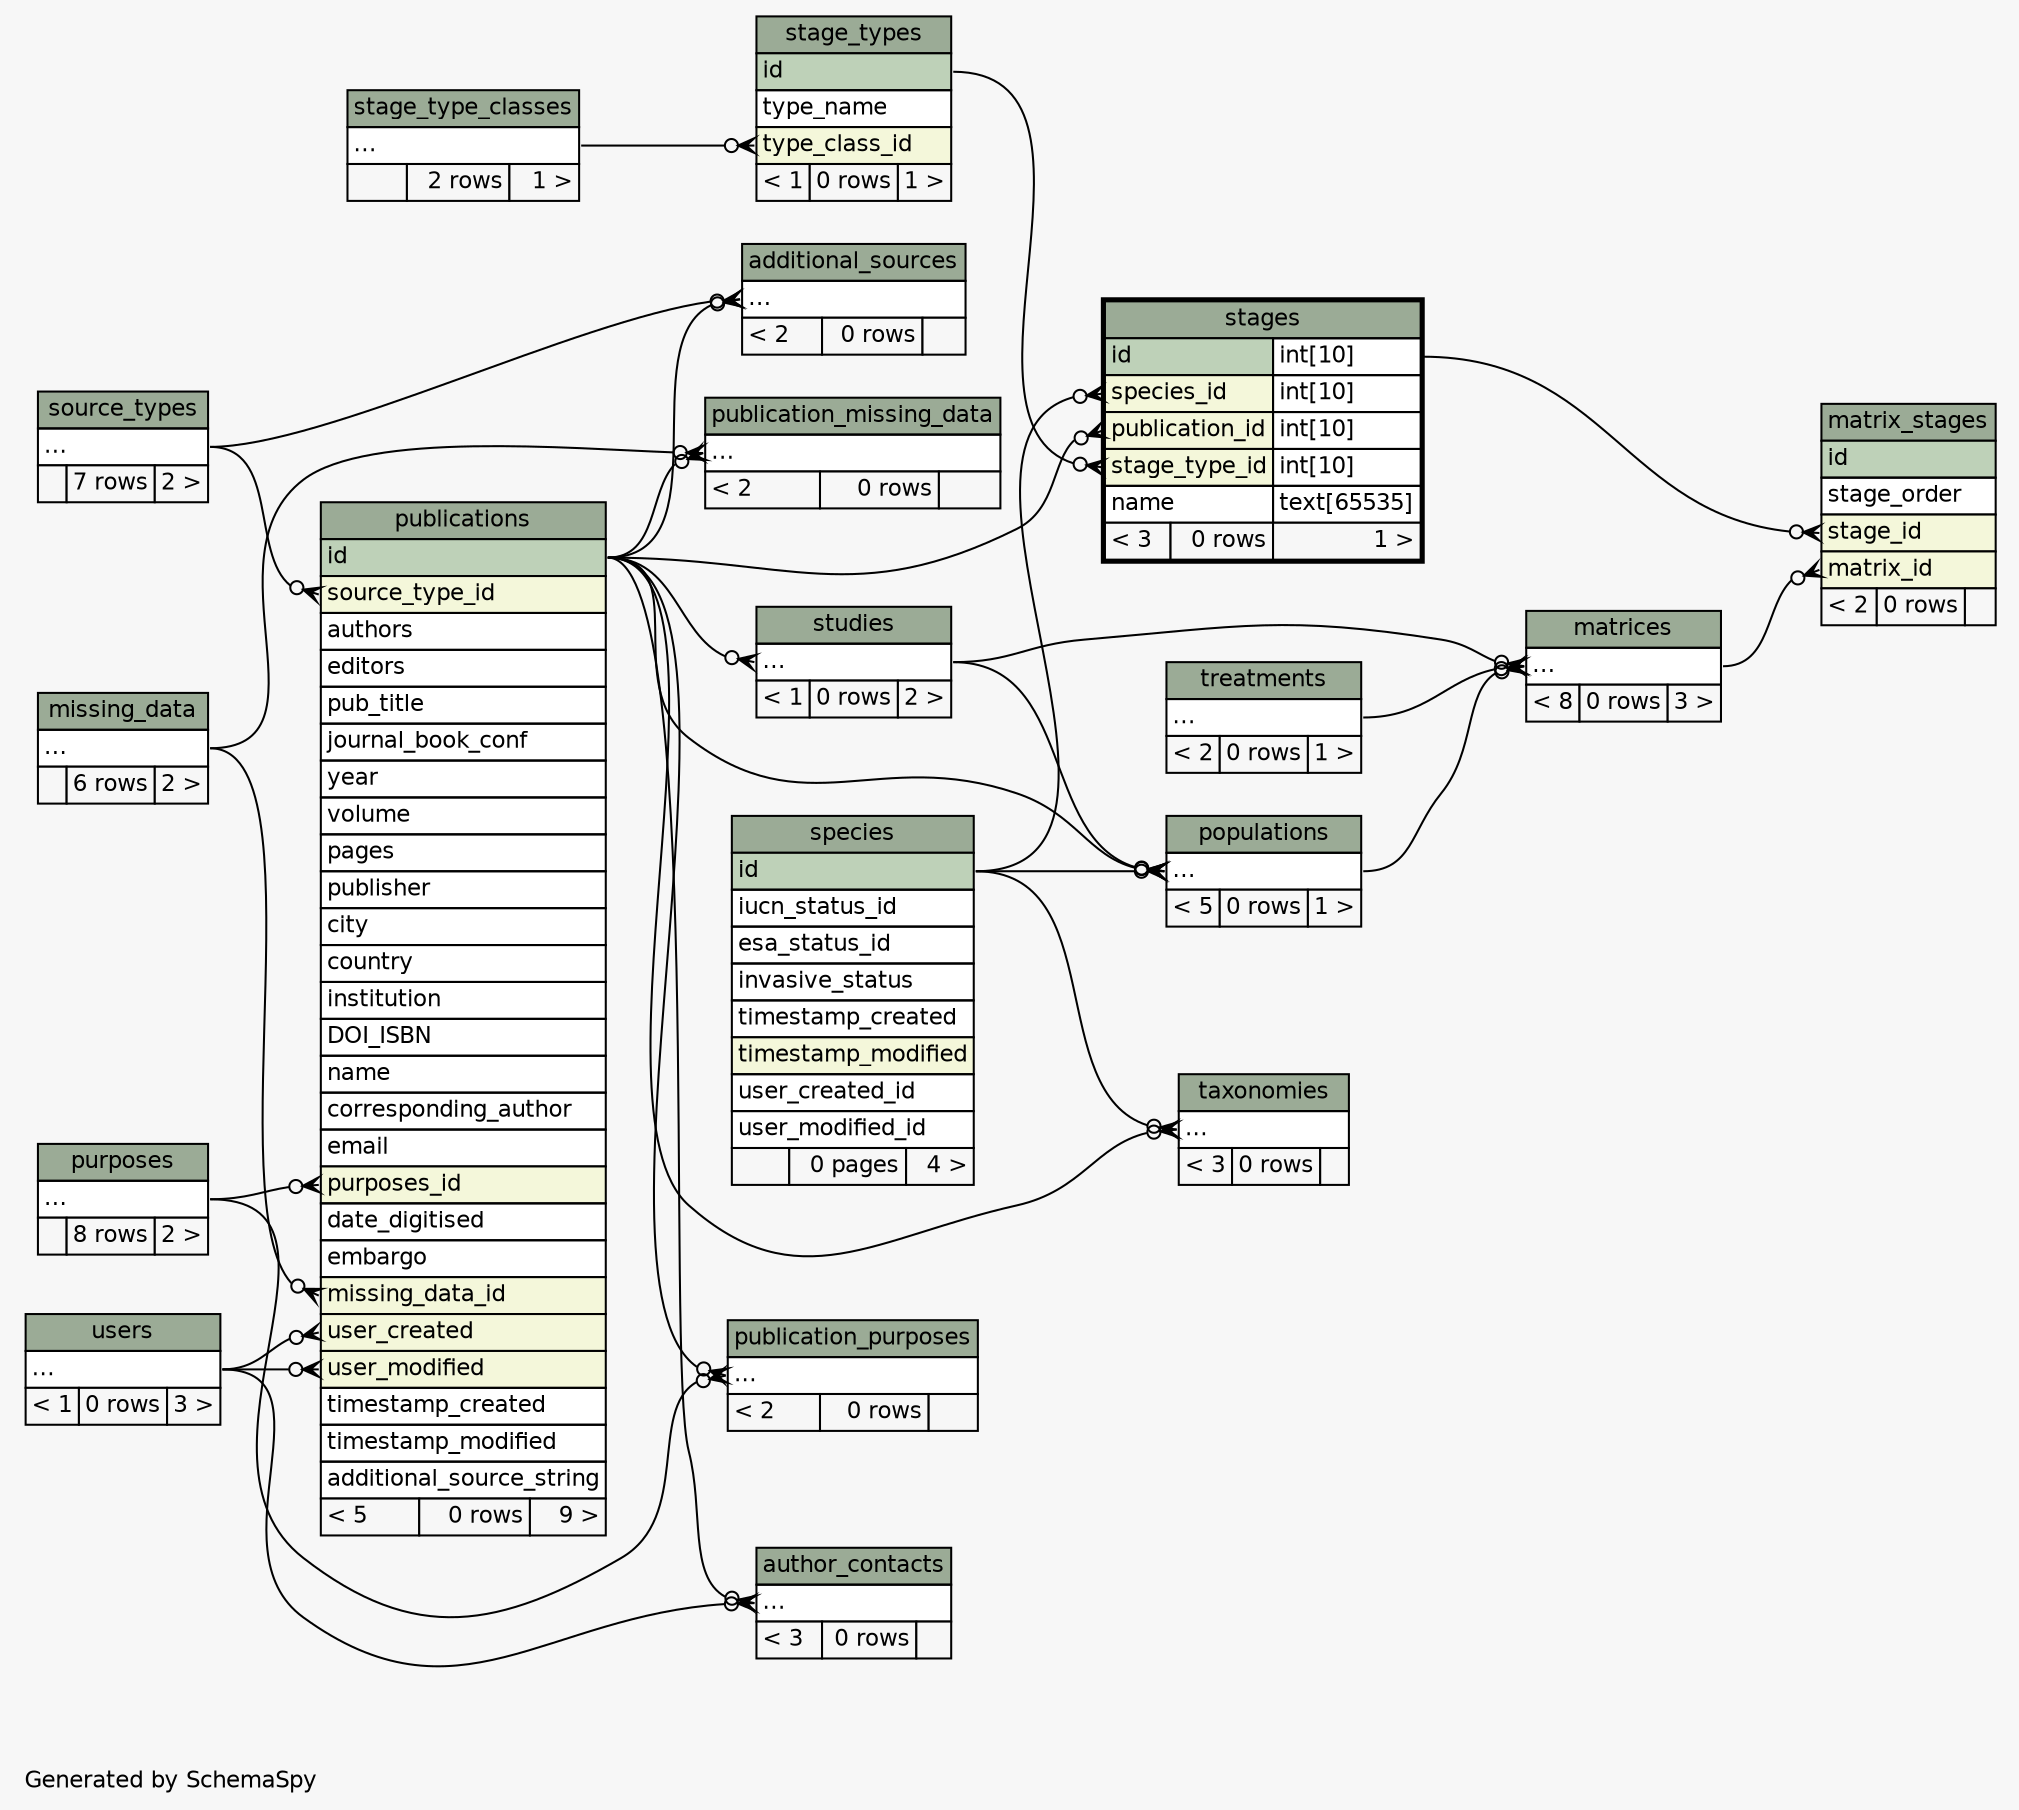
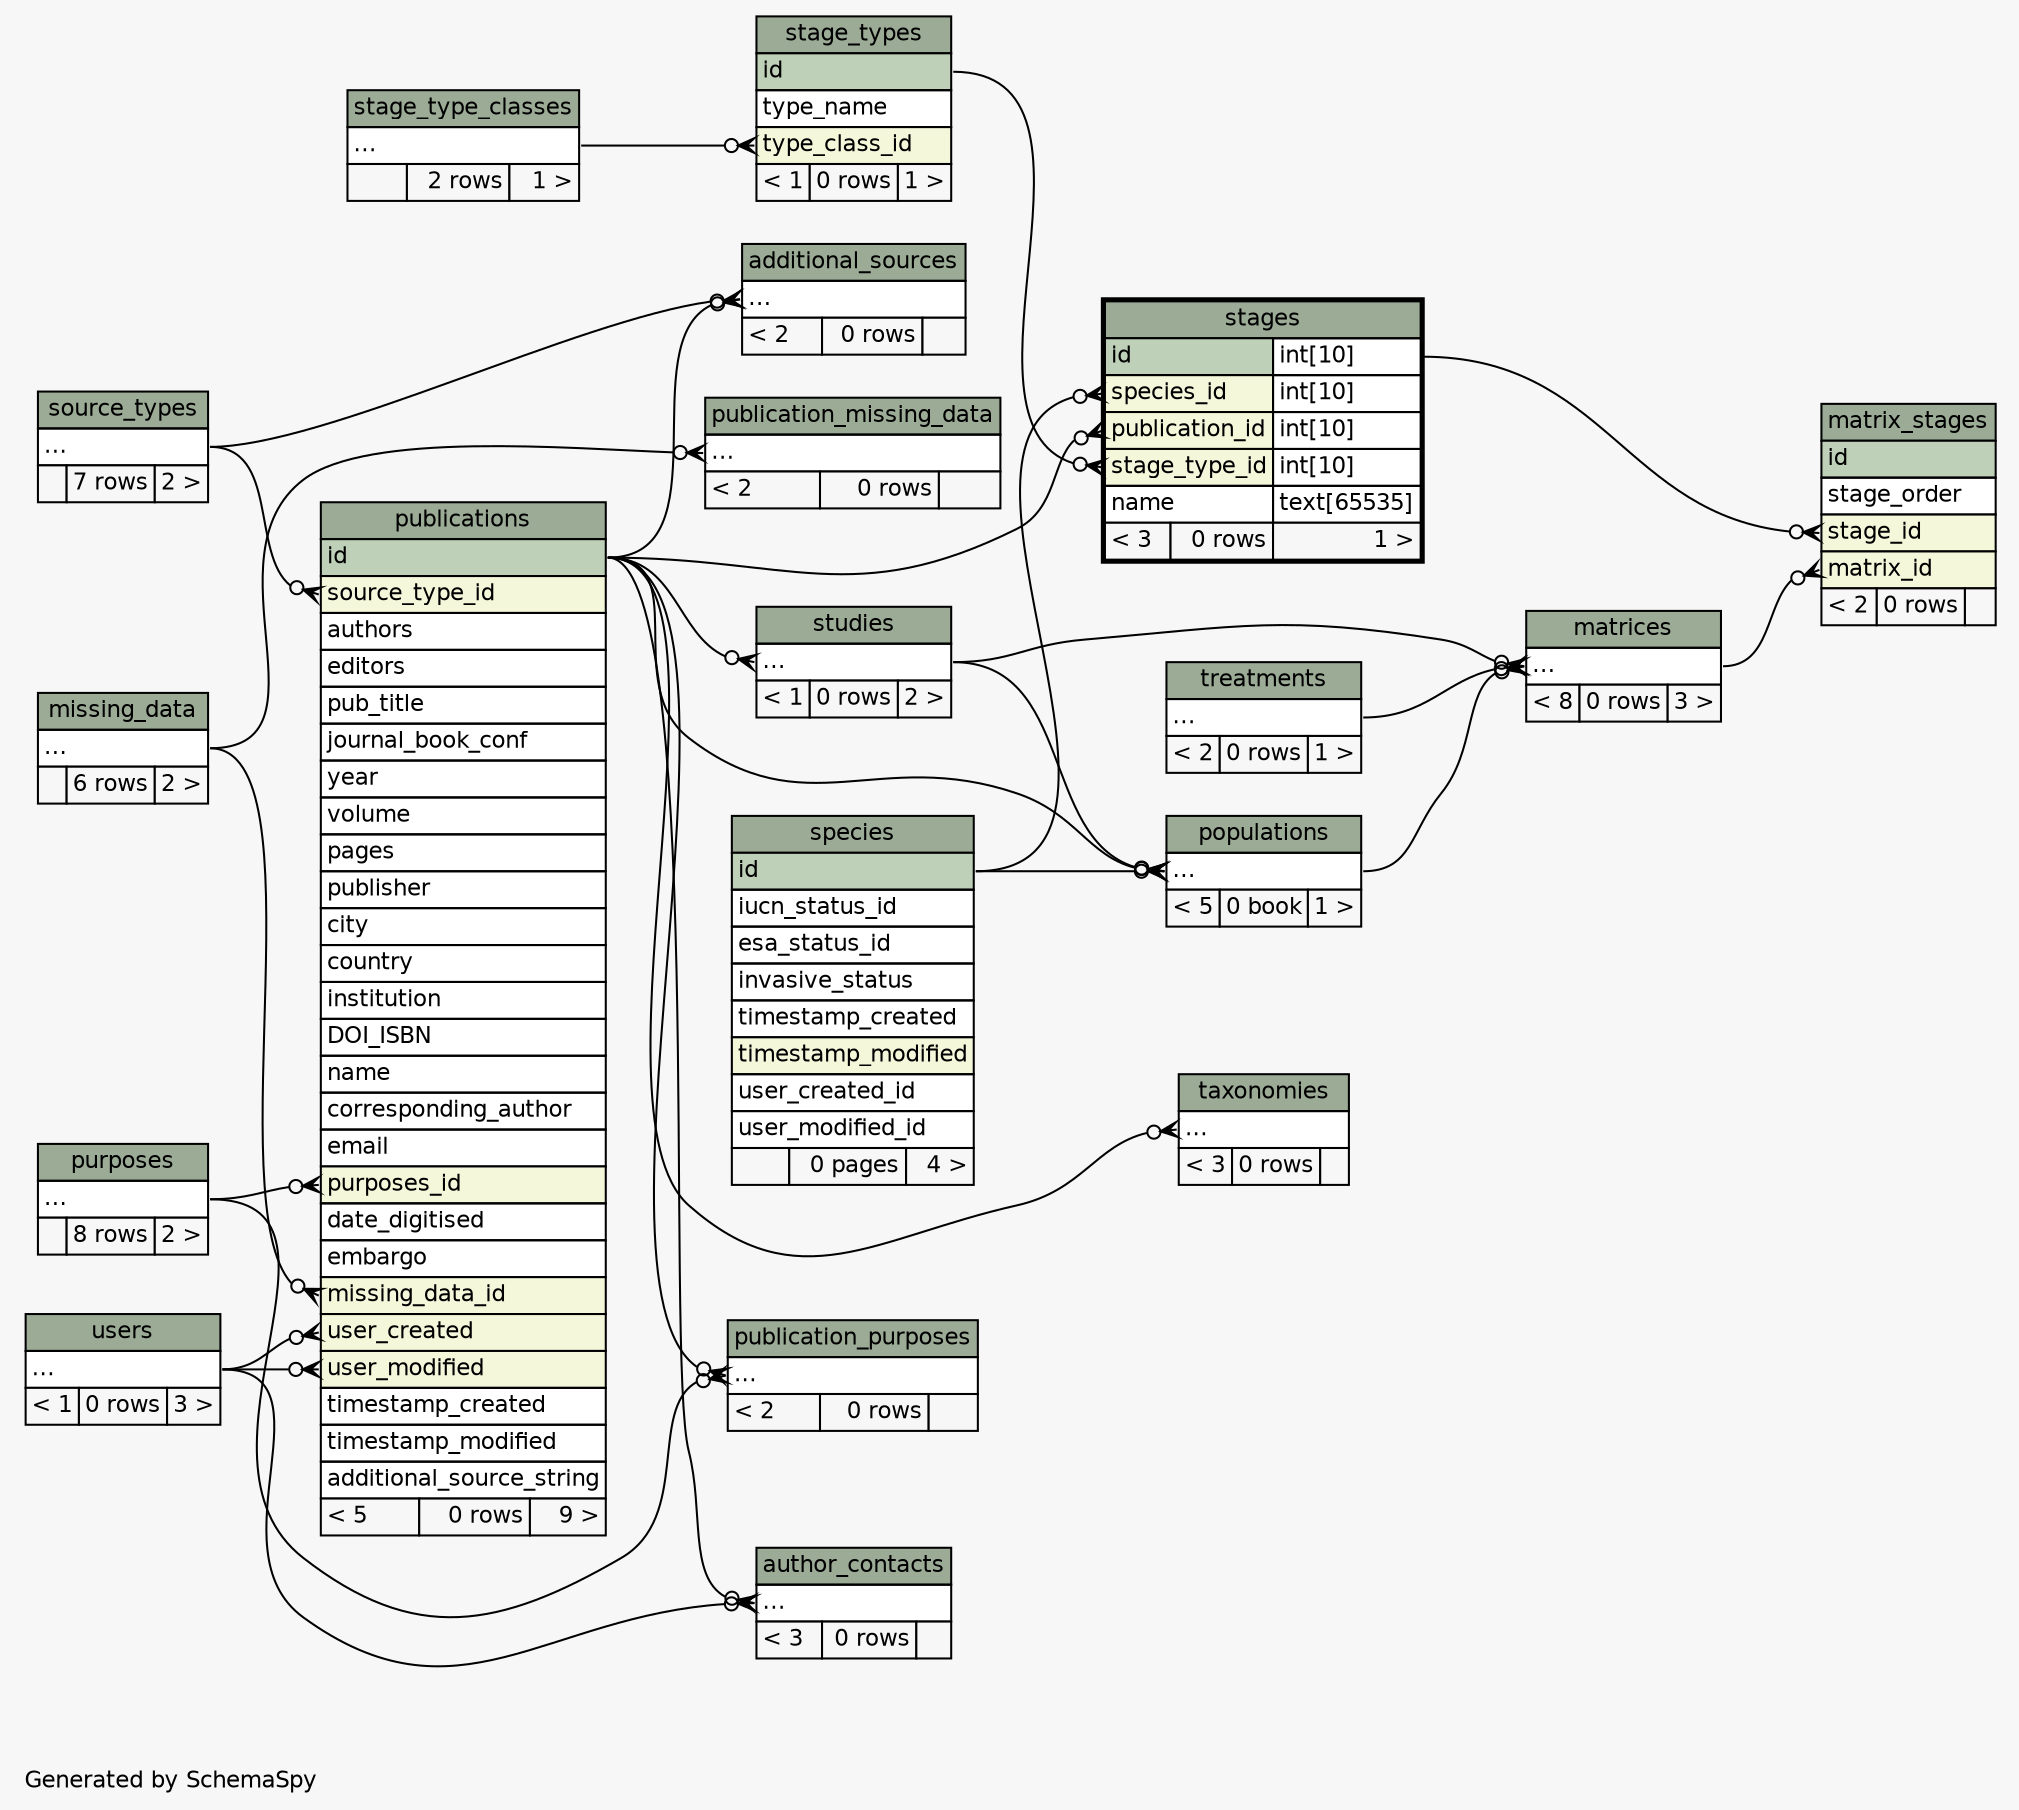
edge "publications" -> "publication_missing_data": removed
node "populations": text "0 rows" -> "0 book"
edge "species" -> "taxonomies": removed
